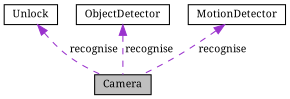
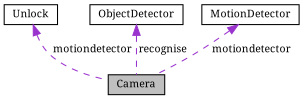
edge "Camera" -> "Unlock": label " recognise" -> " motiondetector"
edge "Camera" -> "MotionDetector": label " recognise" -> " motiondetector"
